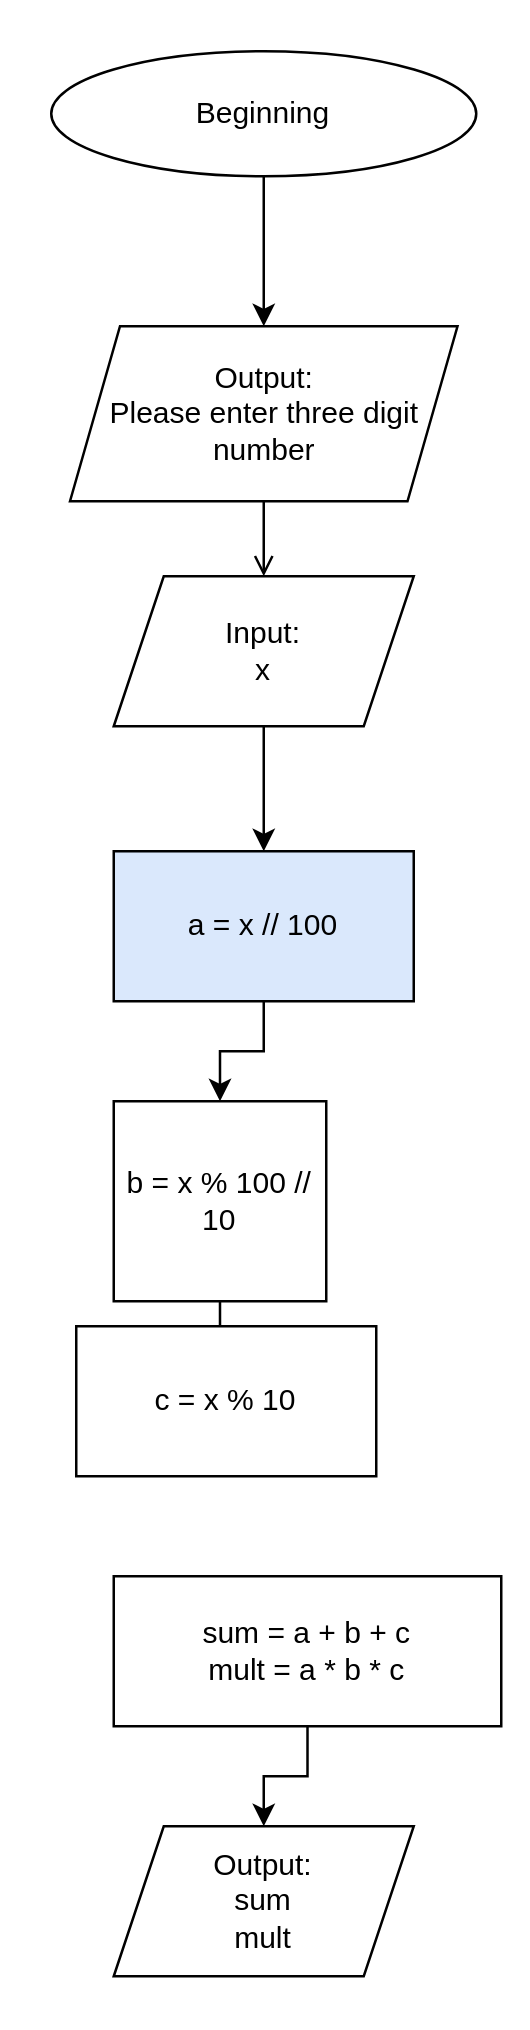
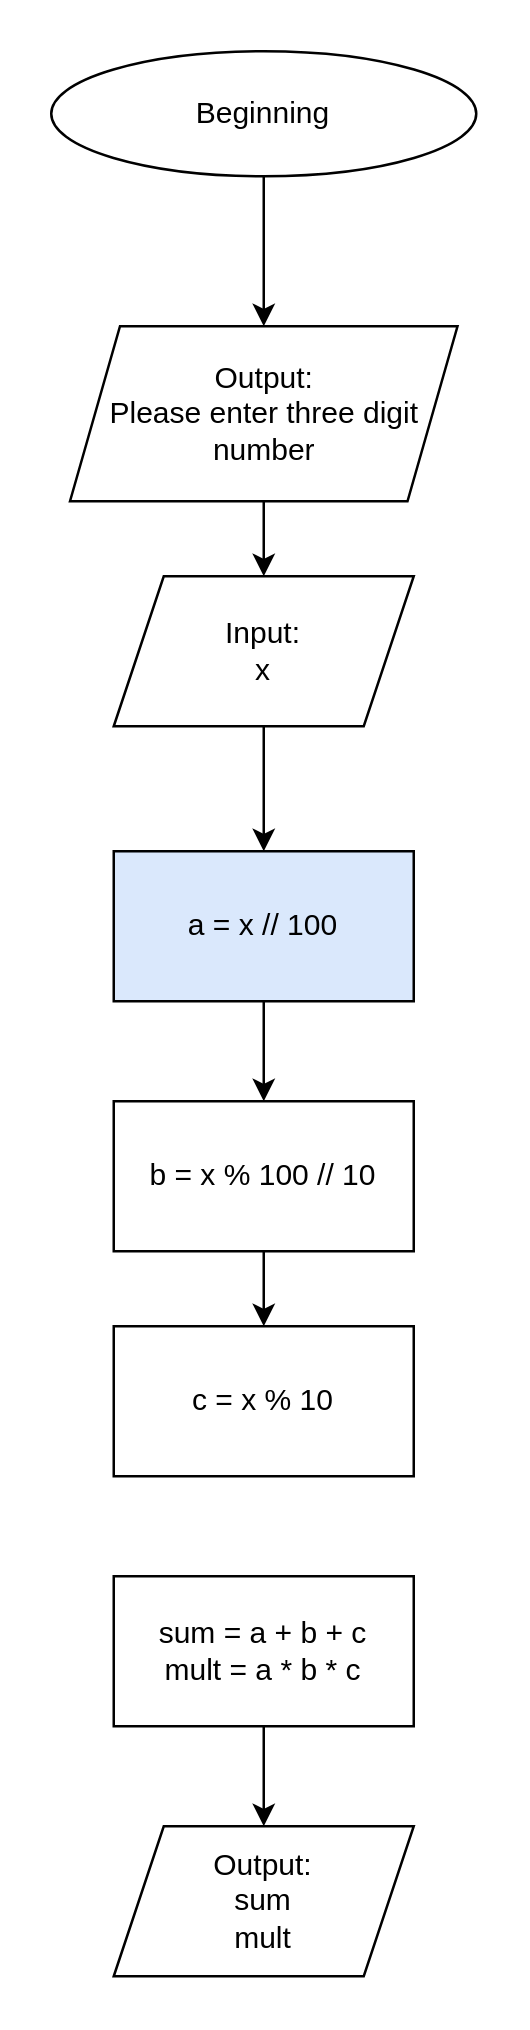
edge "Output: Please enter three digit number" -> "Input: x": arrowhead open -> classic
node "b = x % 100 // 10": size 213x200 -> 300x150
node "c = x % 10": moved (226, 1401) -> (264, 1401)
node "sum = a + b + c mult = a * b * c": size 388x150 -> 300x150
